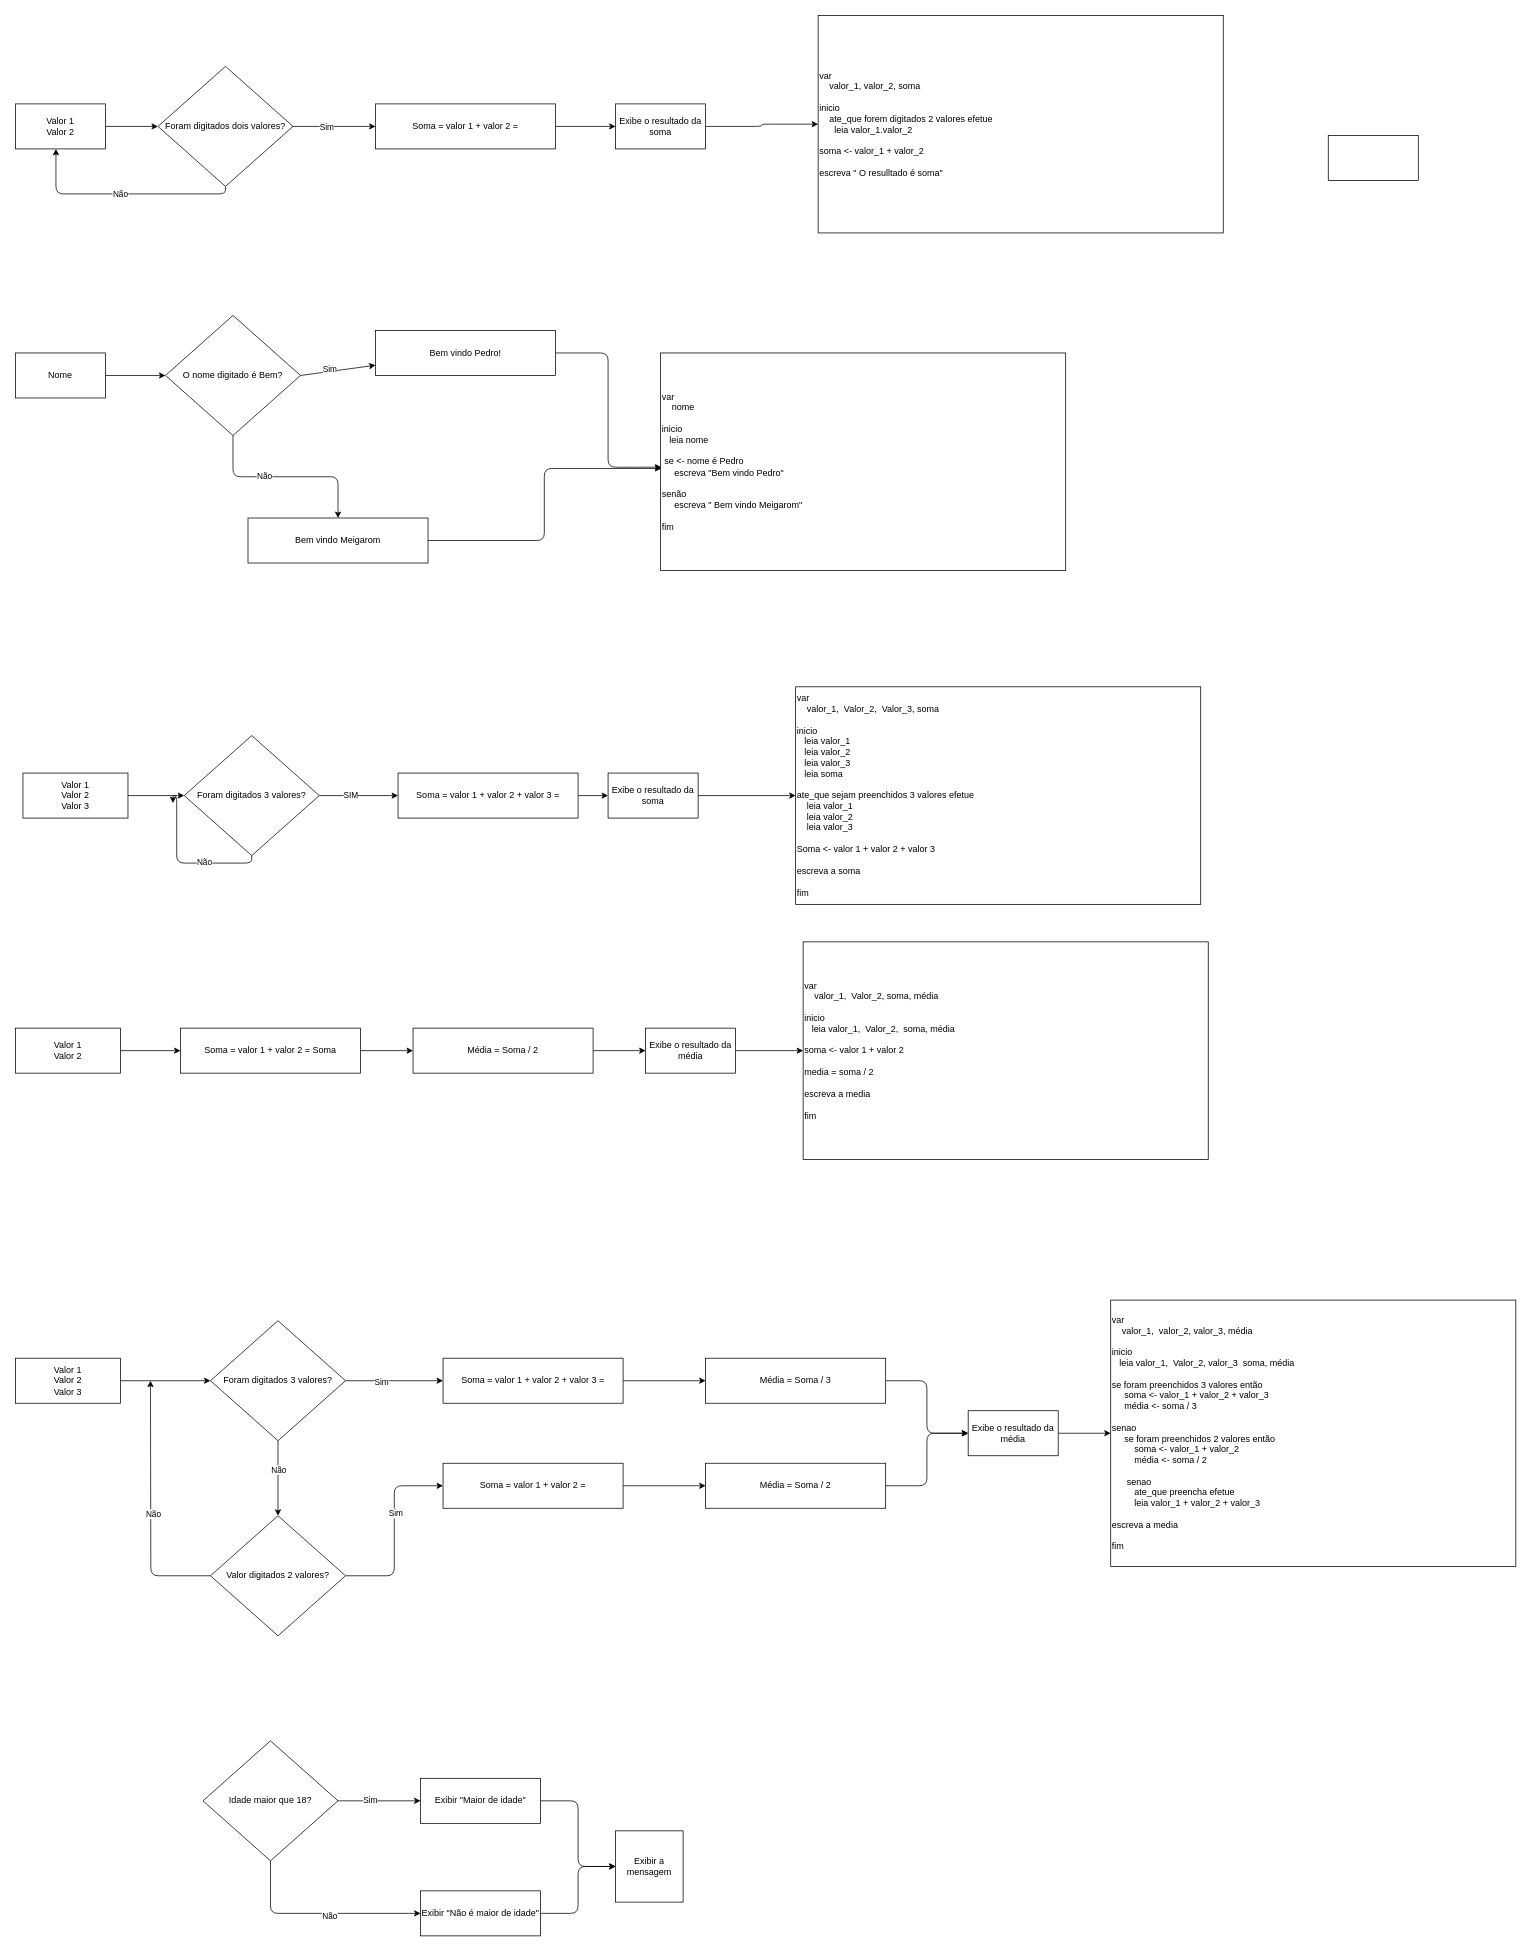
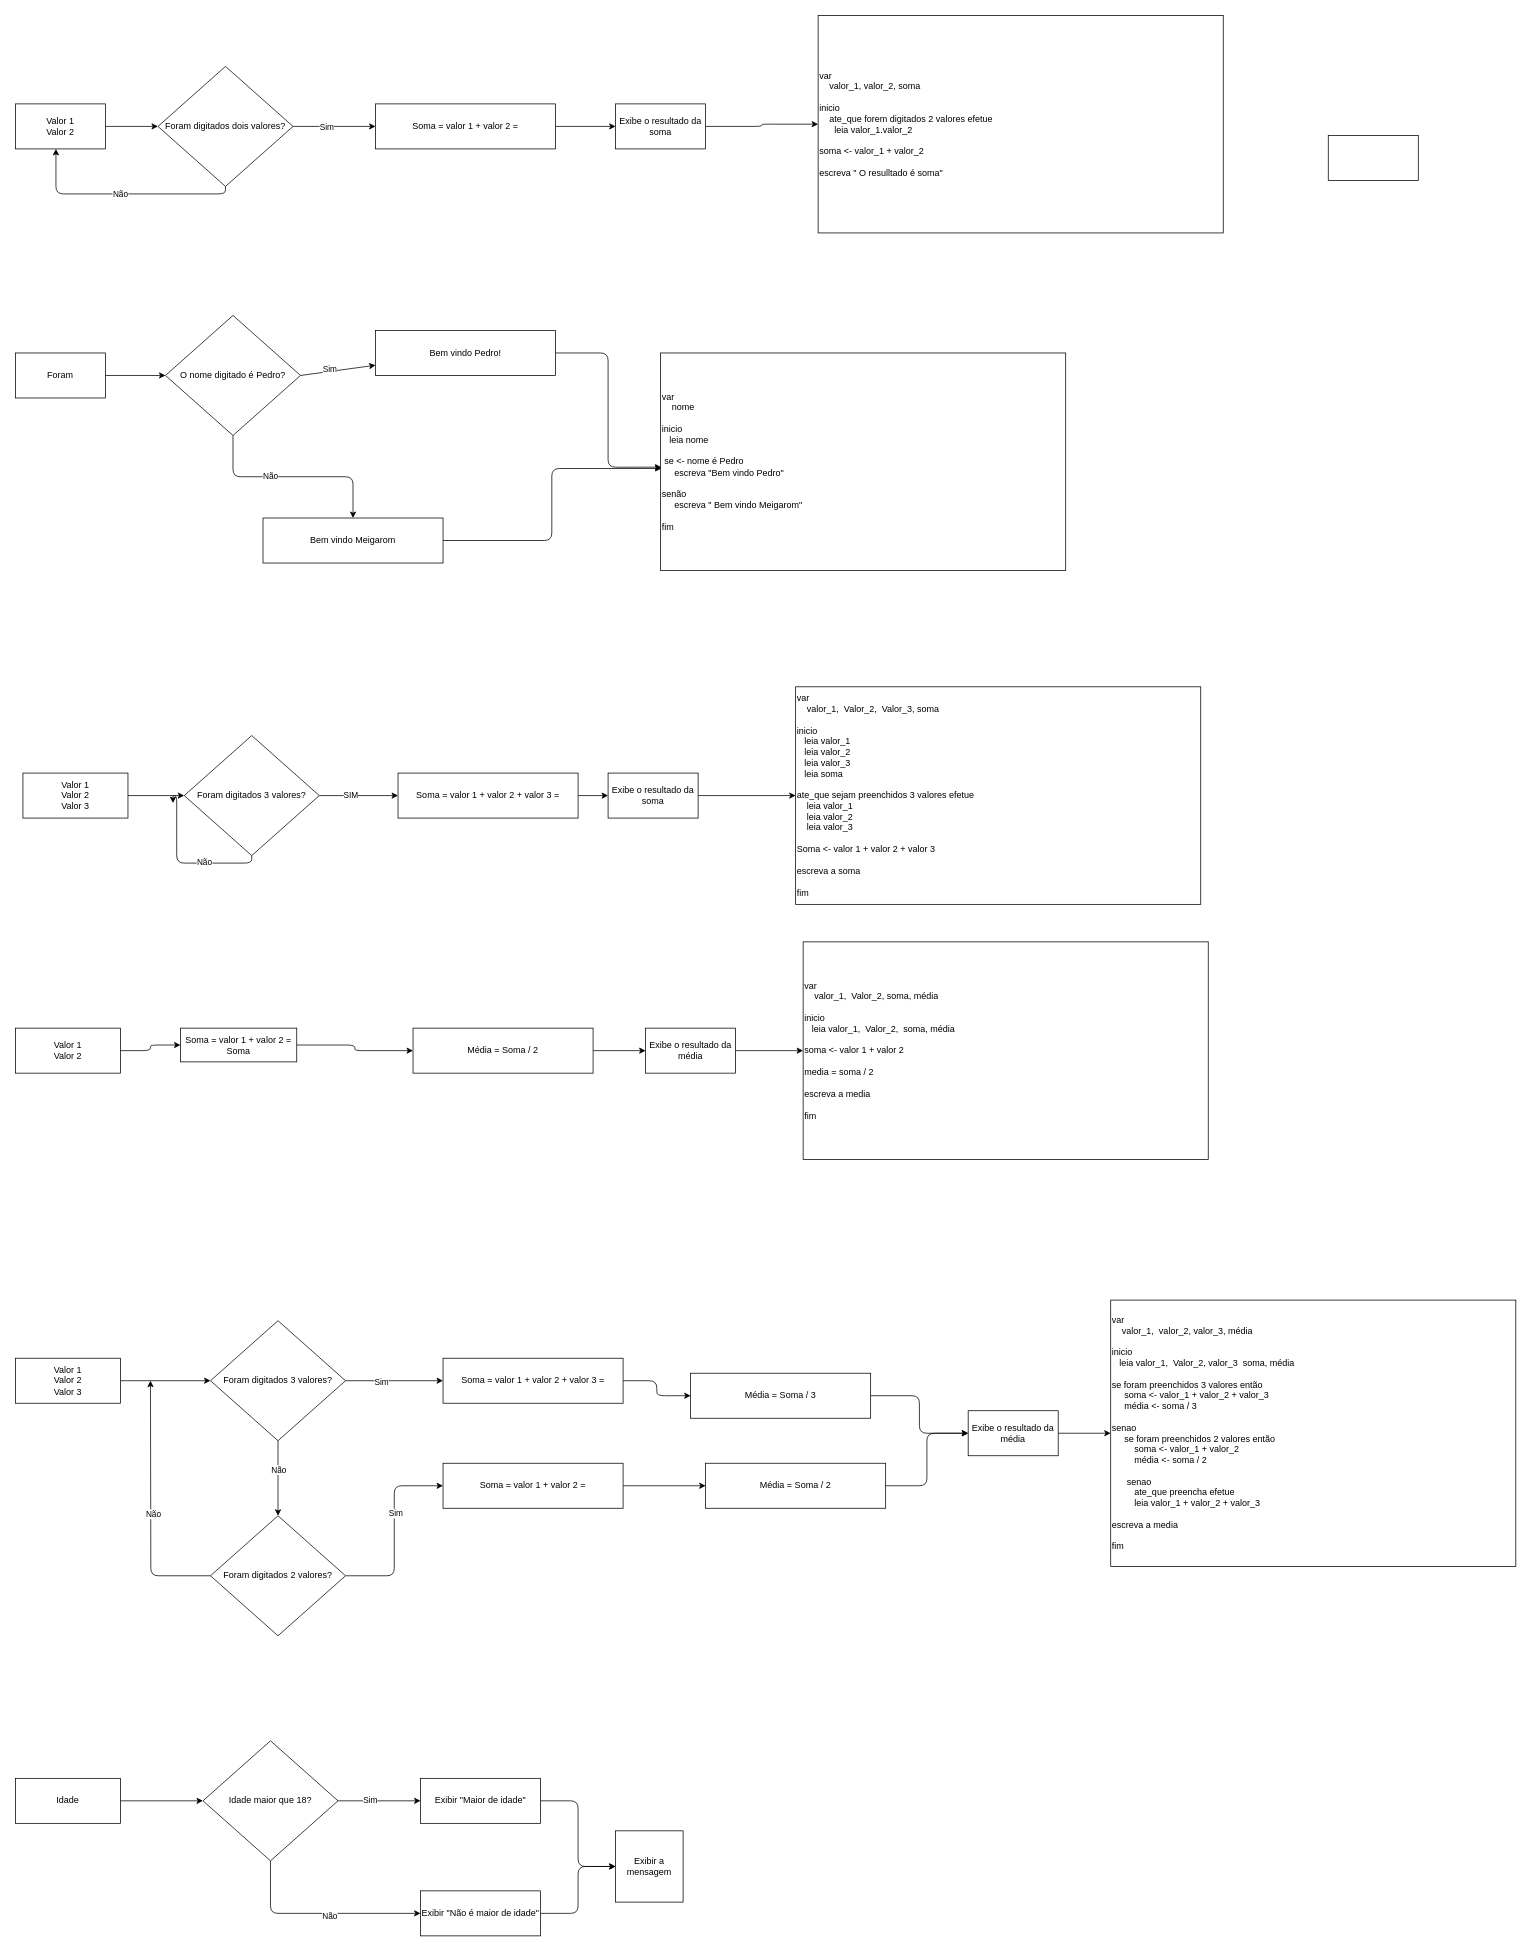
node "Nome": label "Nome" -> "Foram"
node "O nome digitado é Bem?": label "O nome digitado é Bem?" -> "O nome digitado é Pedro?"
node "Bem vindo Meigarom": moved (338, 540) -> (353, 540)
node "Soma = valor 1 + valor 2 = Soma": size 180x45 -> 116x34
node "Média = Soma / 3": moved (795, 1380) -> (780, 1395)
node "Valor digitados 2 valores?": label "Valor digitados 2 valores?" -> "Foram digitados 2 valores?"
node "Idade": added
edge "Idade" -> "Idade maior que 18?": added
